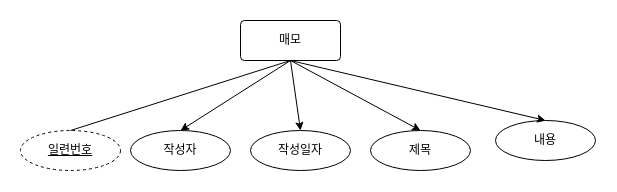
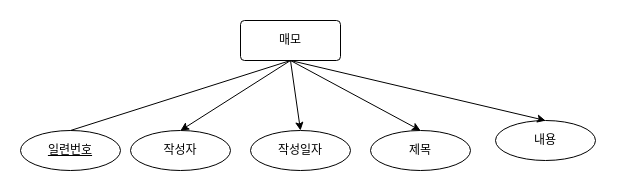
node "일련번호": style dashed -> solid
